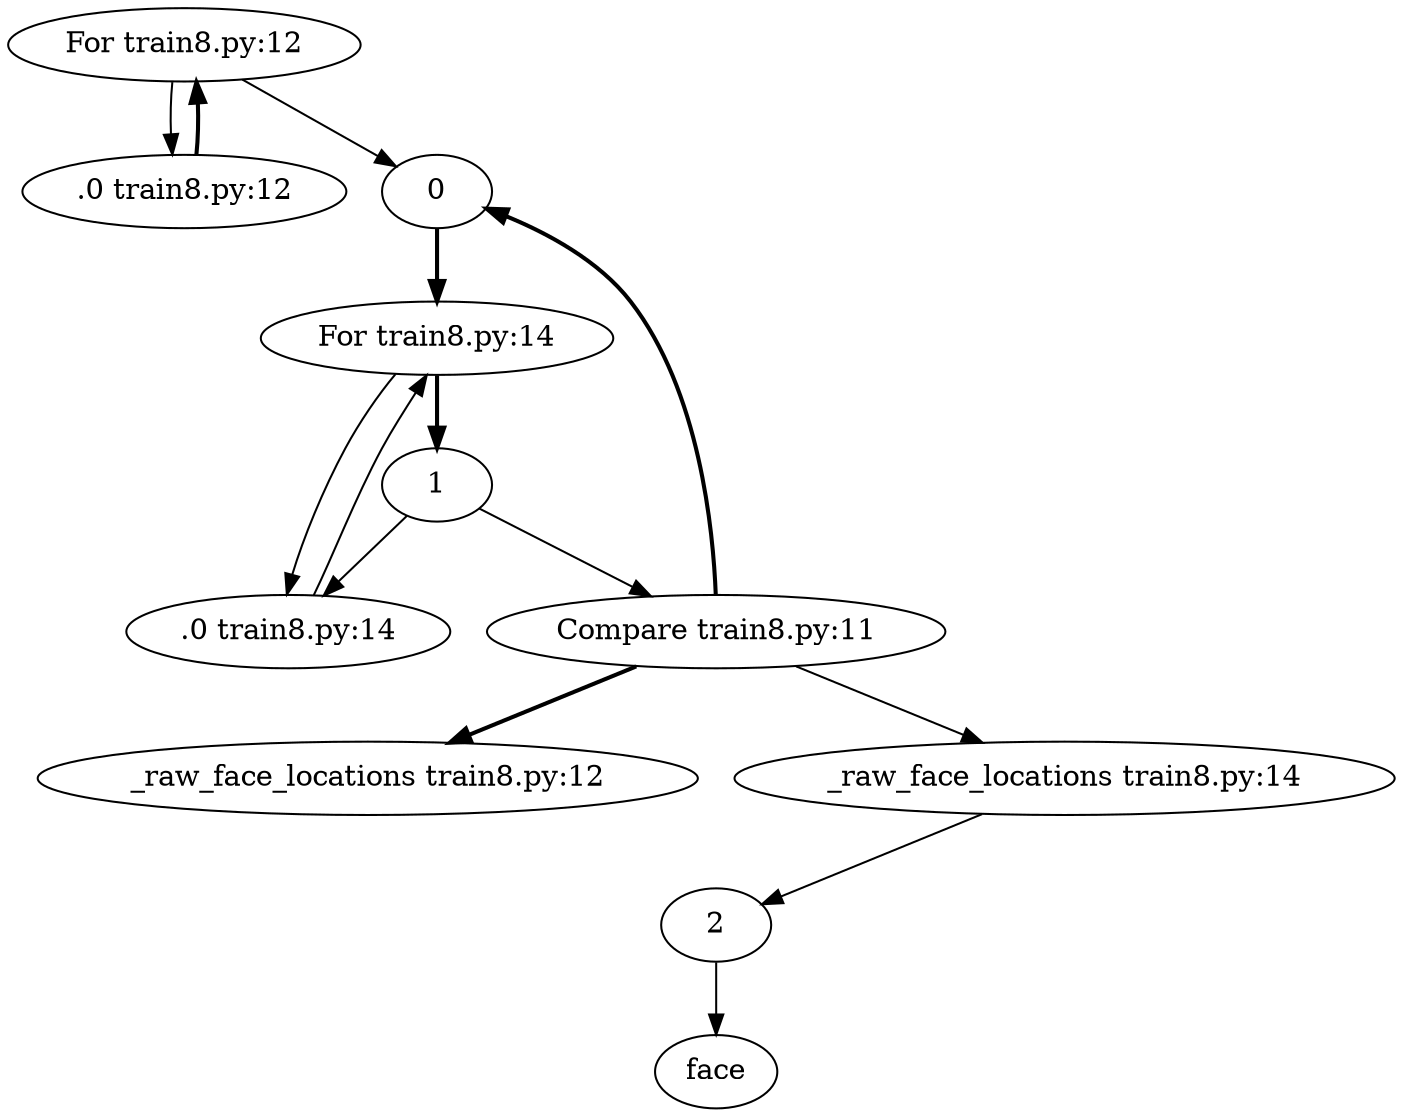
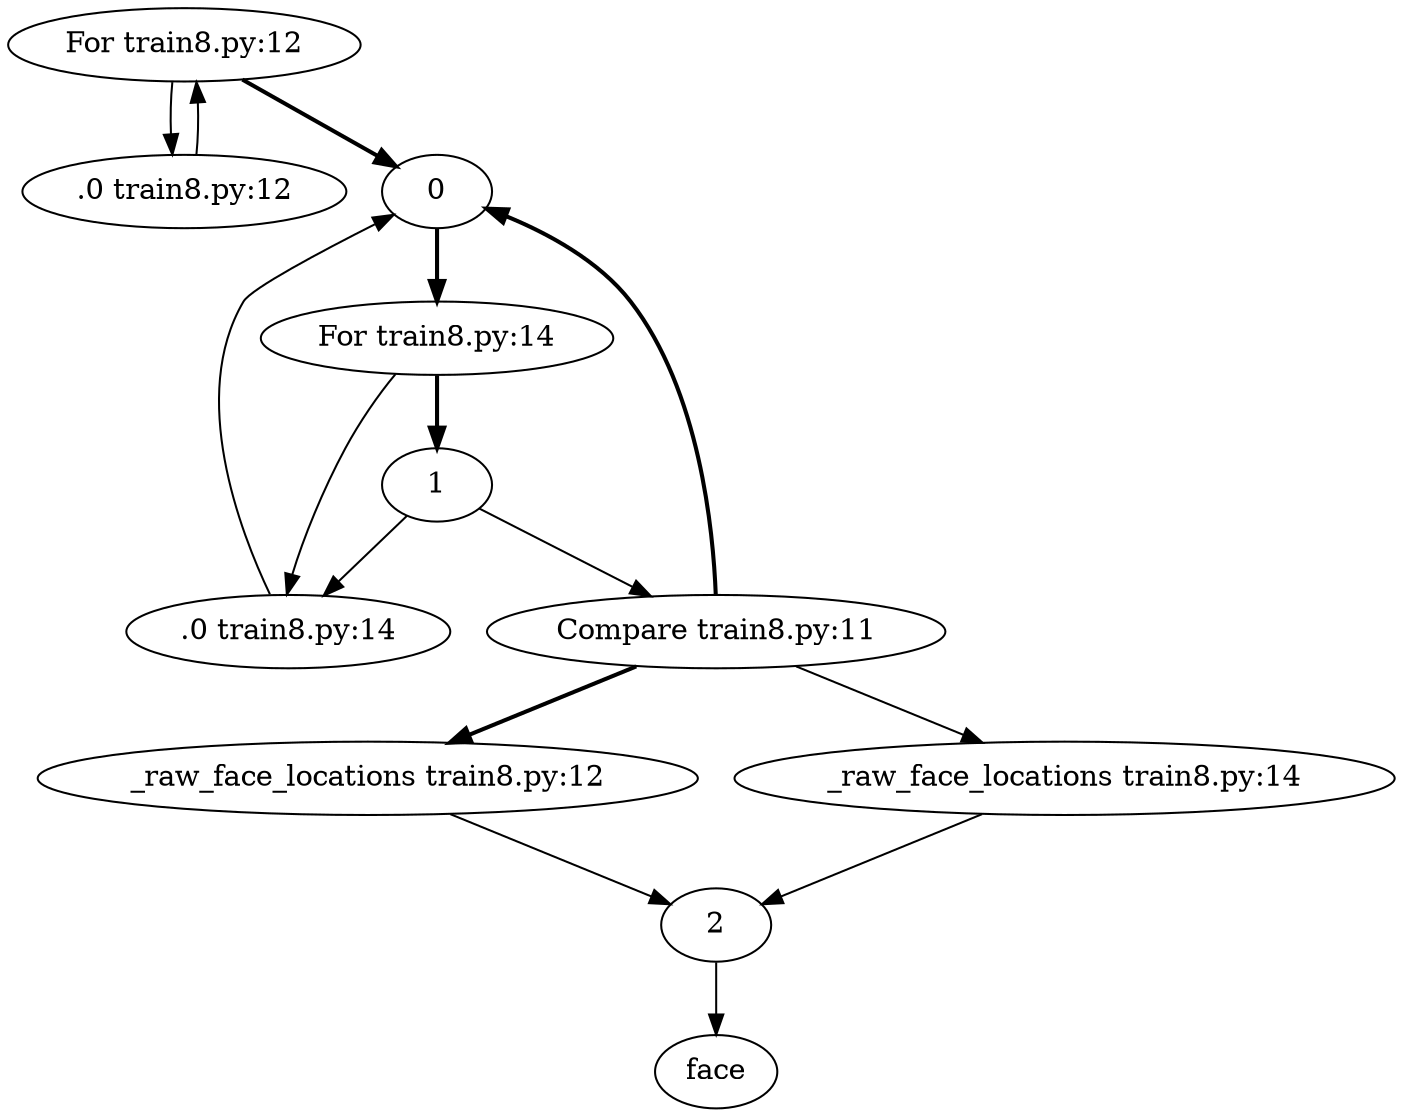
edge "For train8.py:12" -> "0": style solid -> bold
edge ".0 train8.py:12" -> "For train8.py:12": style bold -> solid
edge ".0 train8.py:14" -> "For train8.py:14": now ".0 train8.py:14" -> "0"
edge "_raw_face_locations train8.py:12" -> "2": added
